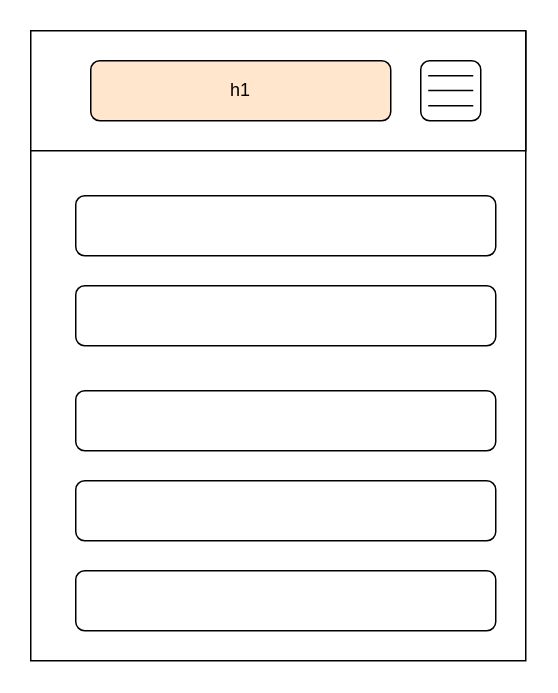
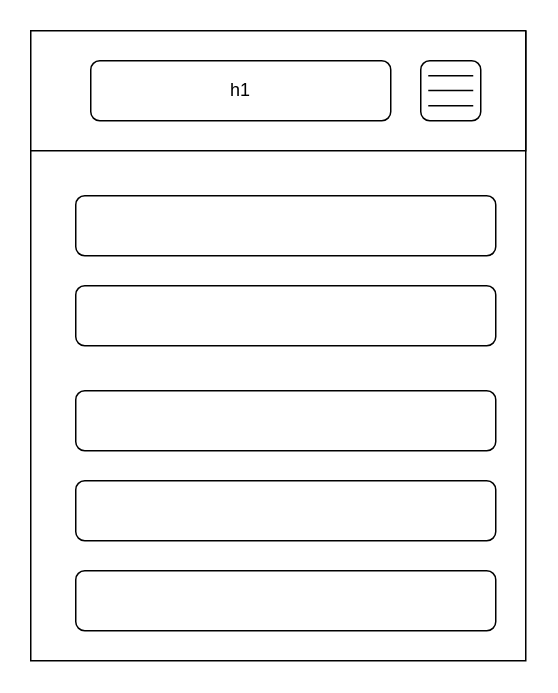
node "h1": fillcolor #ffe6cc -> #ffffff
